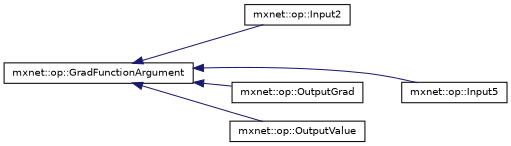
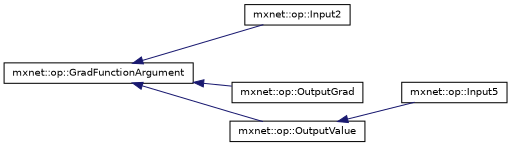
edge "mxnet::op::Input5" -> "mxnet::op::GradFunctionArgument": now "mxnet::op::Input5" -> "mxnet::op::OutputValue"
